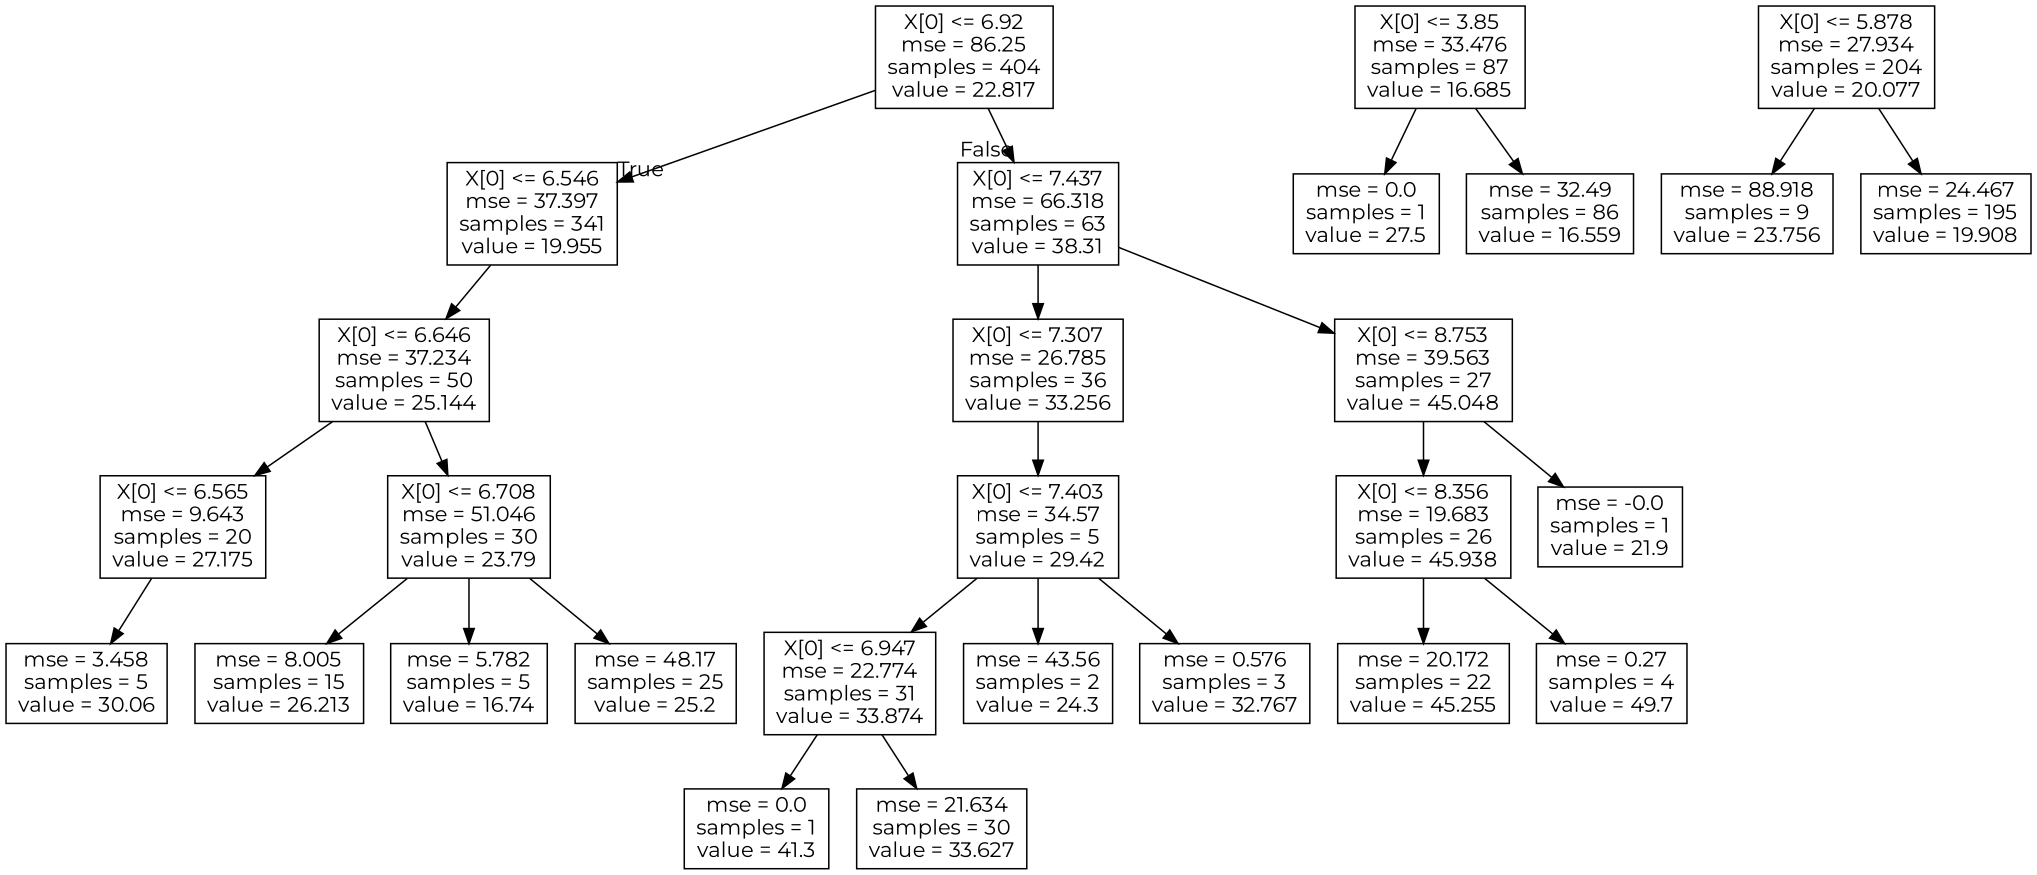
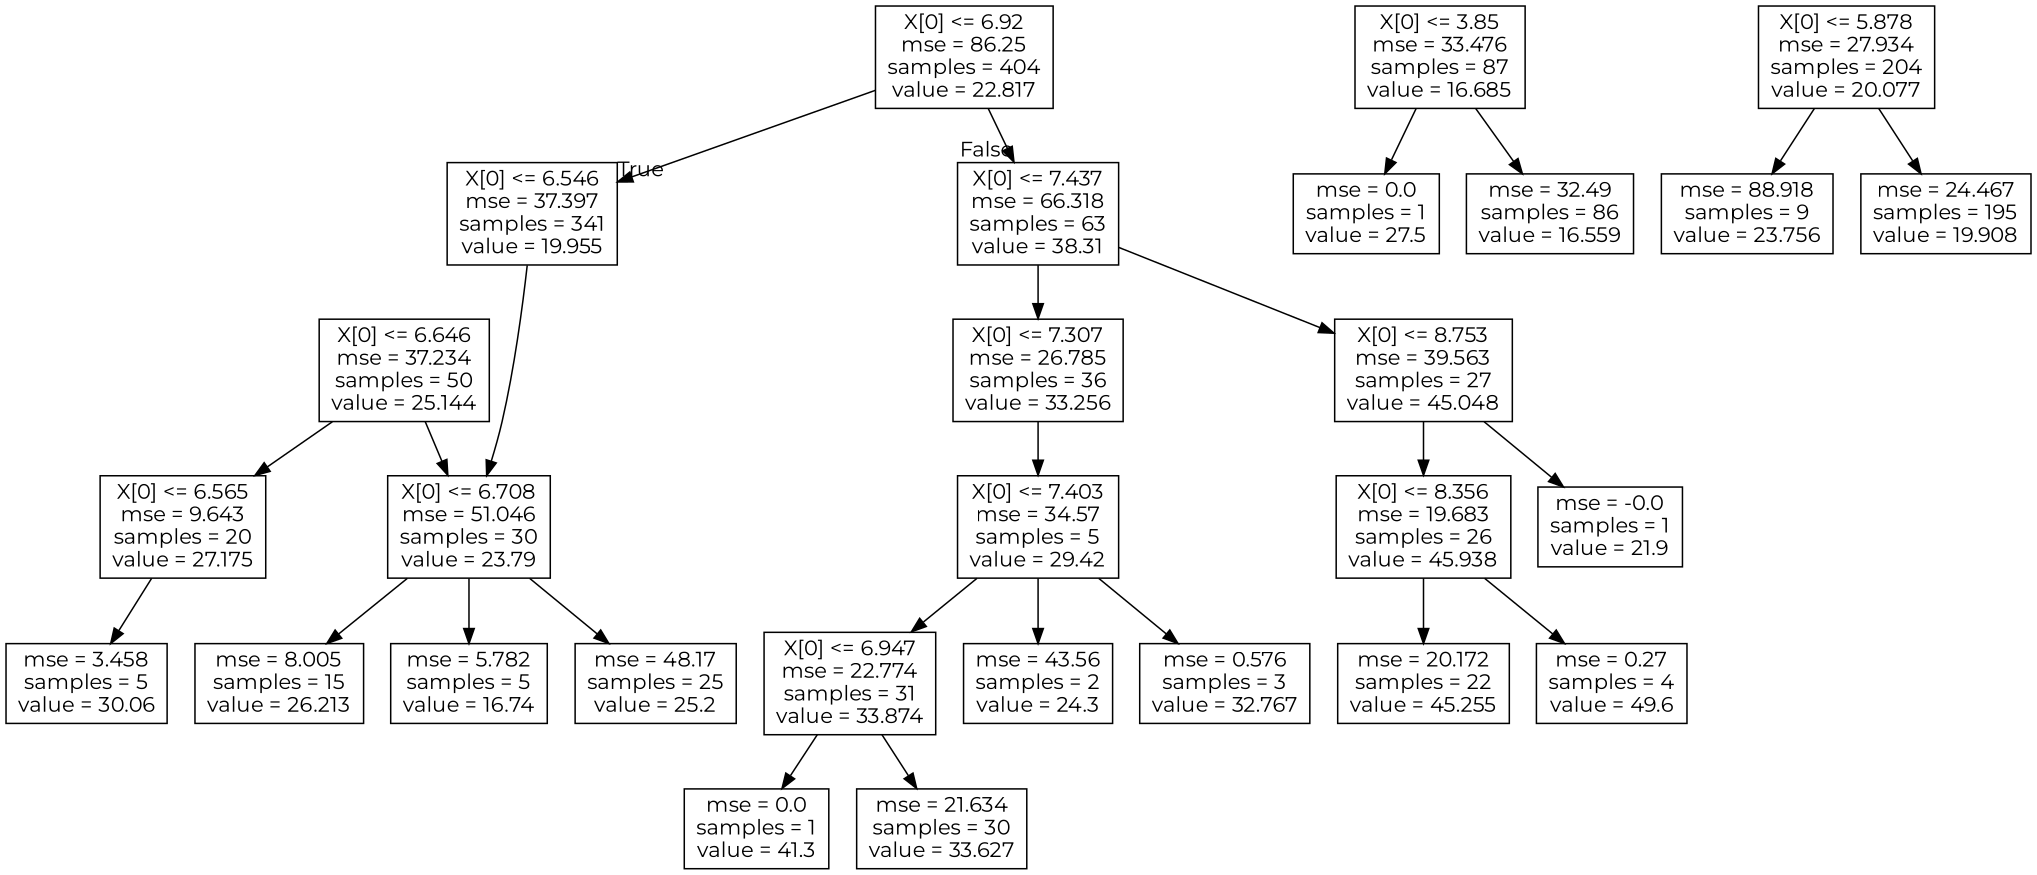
edge "X[0] <= 6.546 mse = 37.397 samples = 341 value = 19.955" -> "X[0] <= 6.646 mse = 37.234 samples = 50 value = 25.144": now "X[0] <= 6.546 mse = 37.397 samples = 341 value = 19.955" -> "X[0] <= 6.708 mse = 51.046 samples = 30 value = 23.79"
node "mse = 0.27 samples = 4 value = 49.7": label "mse = 0.27 samples = 4 value = 49.7" -> "mse = 0.27 samples = 4 value = 49.6"
